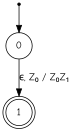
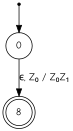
node "1": label "1" -> "8"
